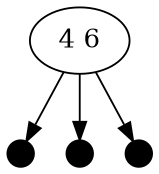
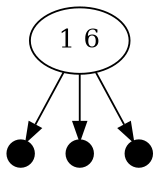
node "4 6": label "4 6" -> "1 6"
